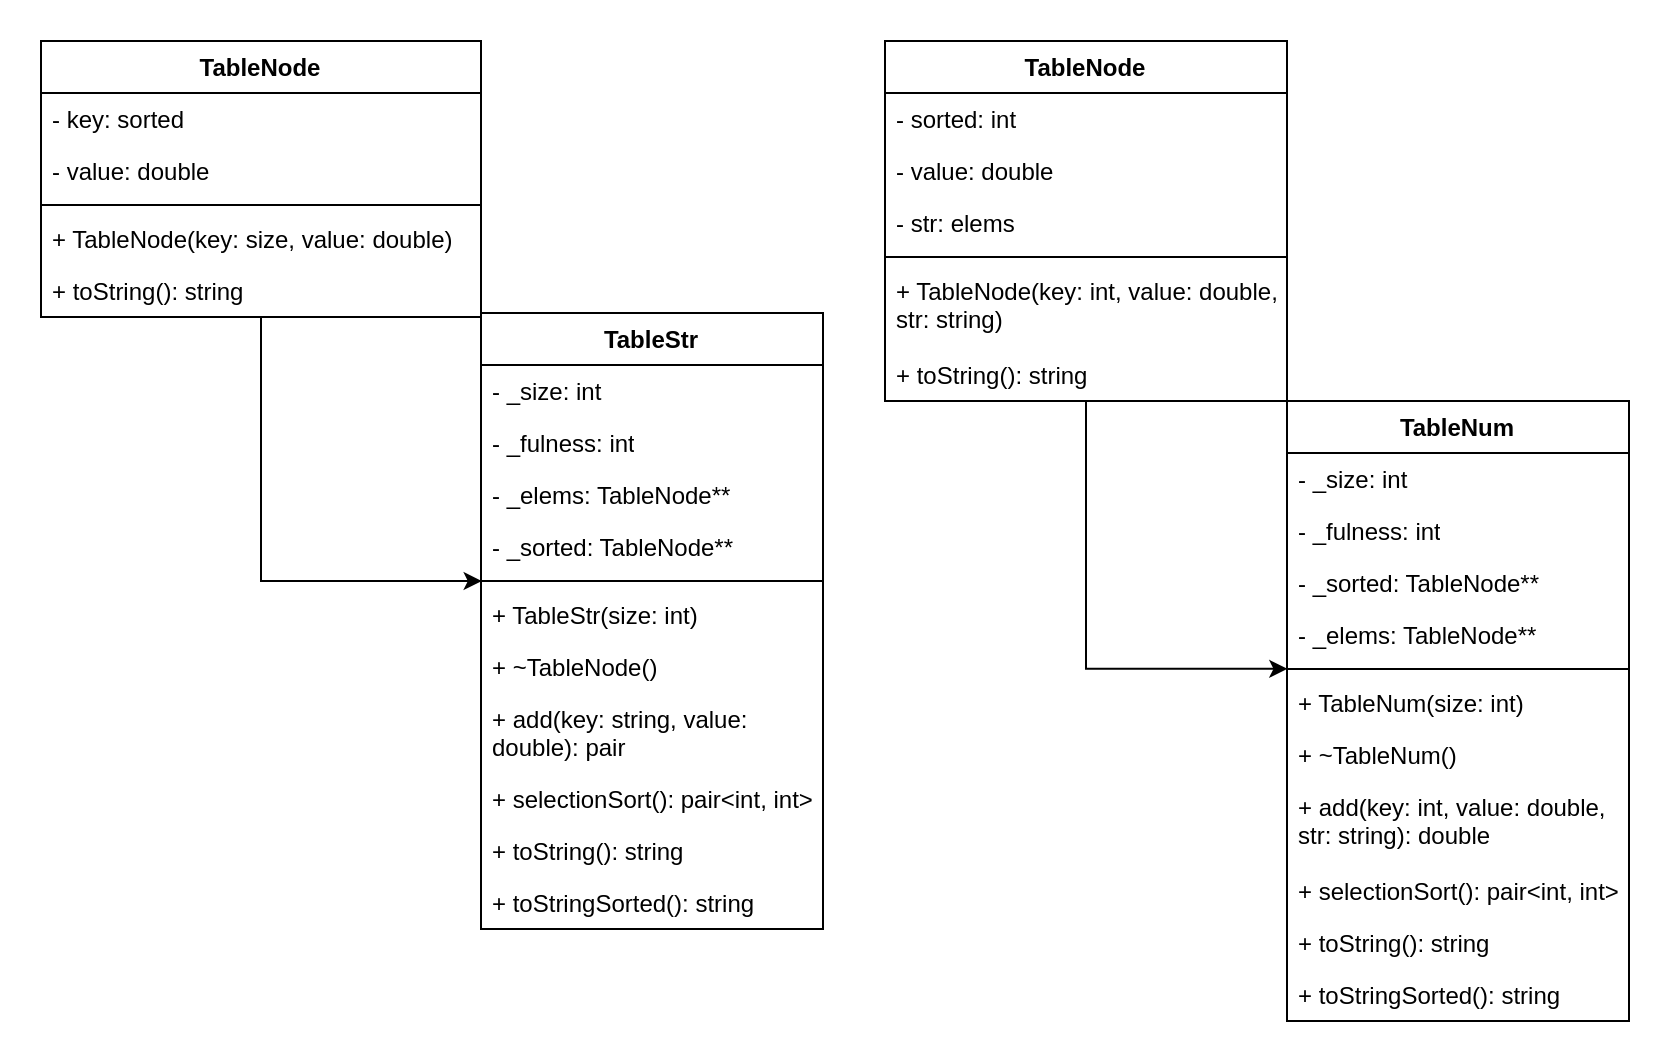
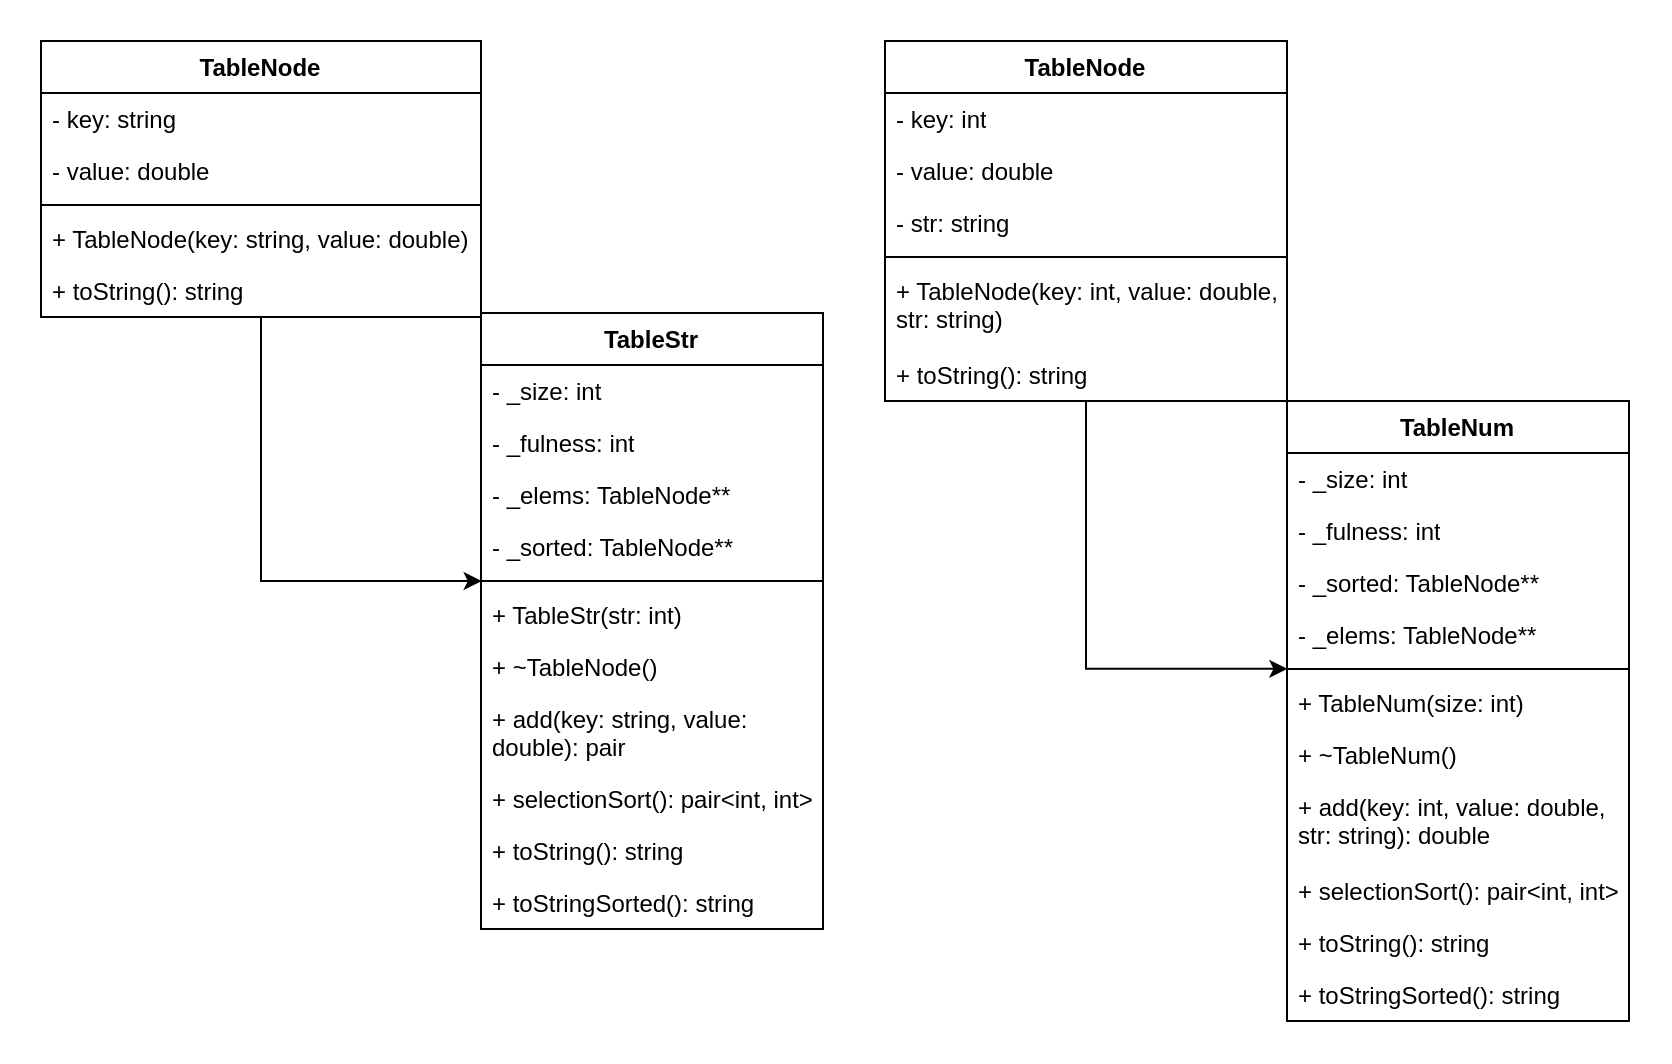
node "- key: sorted": label "- key: sorted" -> "- key: string"
node "- sorted: int": label "- sorted: int" -> "- key: int"
node "- str: elems": label "- str: elems" -> "- str: string"
node "+ TableNode(key: size, value: double)": label "+ TableNode(key: size, value: double)" -> "+ TableNode(key: string, value: double)"
node "+ TableStr(size: int)": label "+ TableStr(size: int)" -> "+ TableStr(str: int)"
